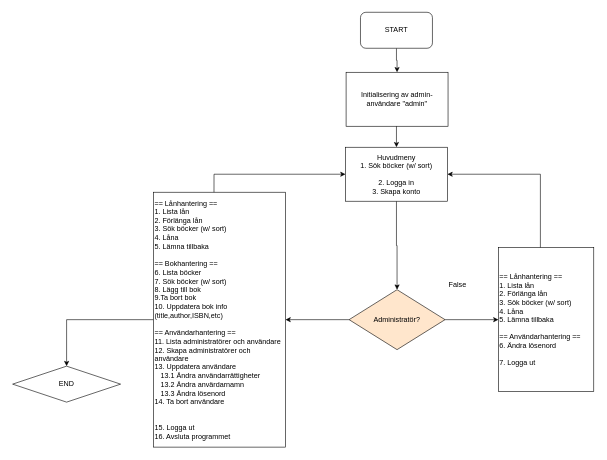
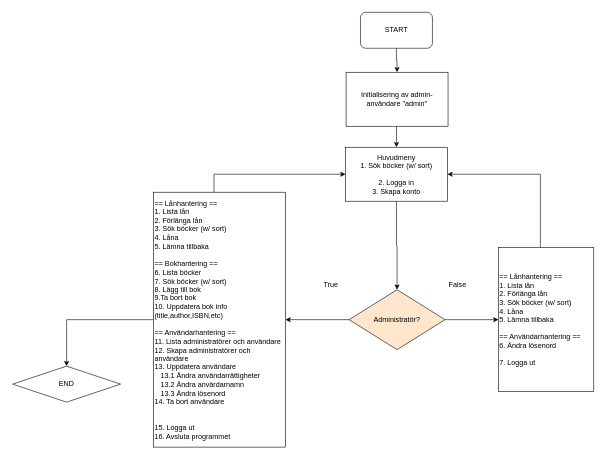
node "True": added
